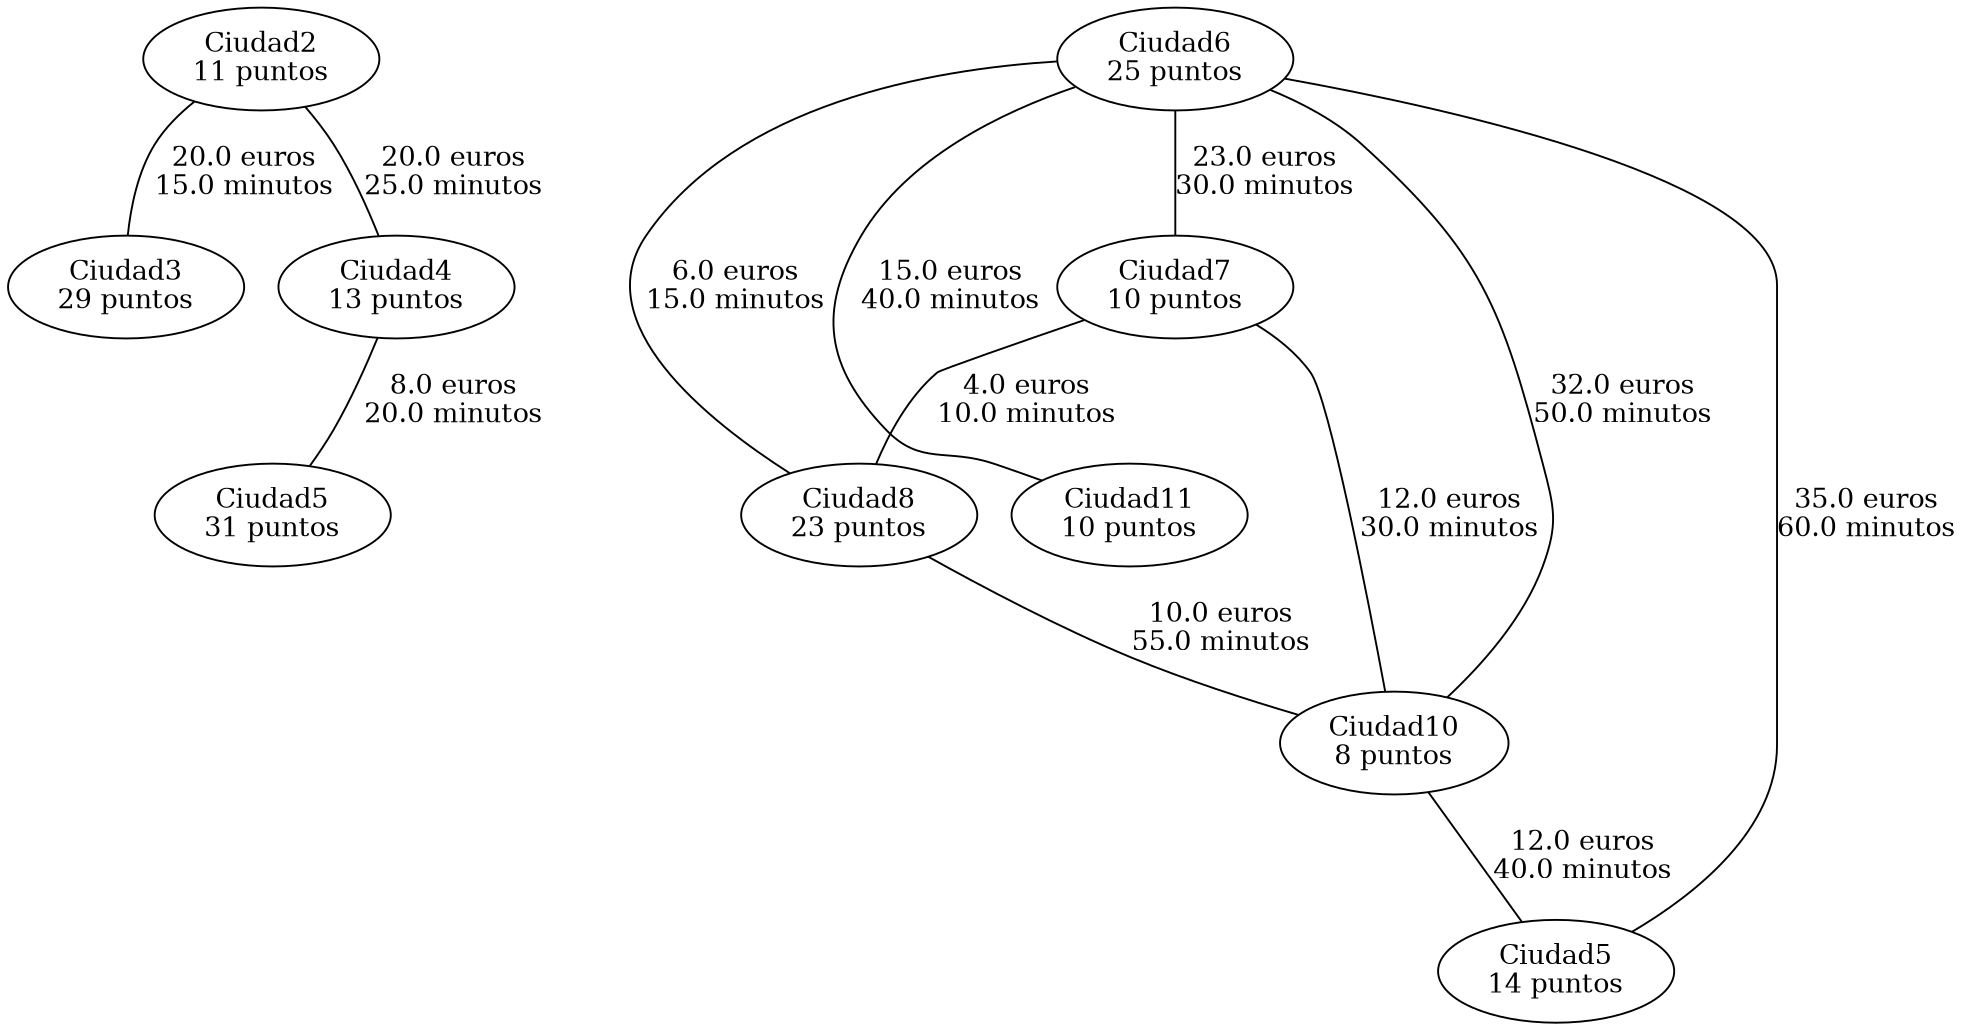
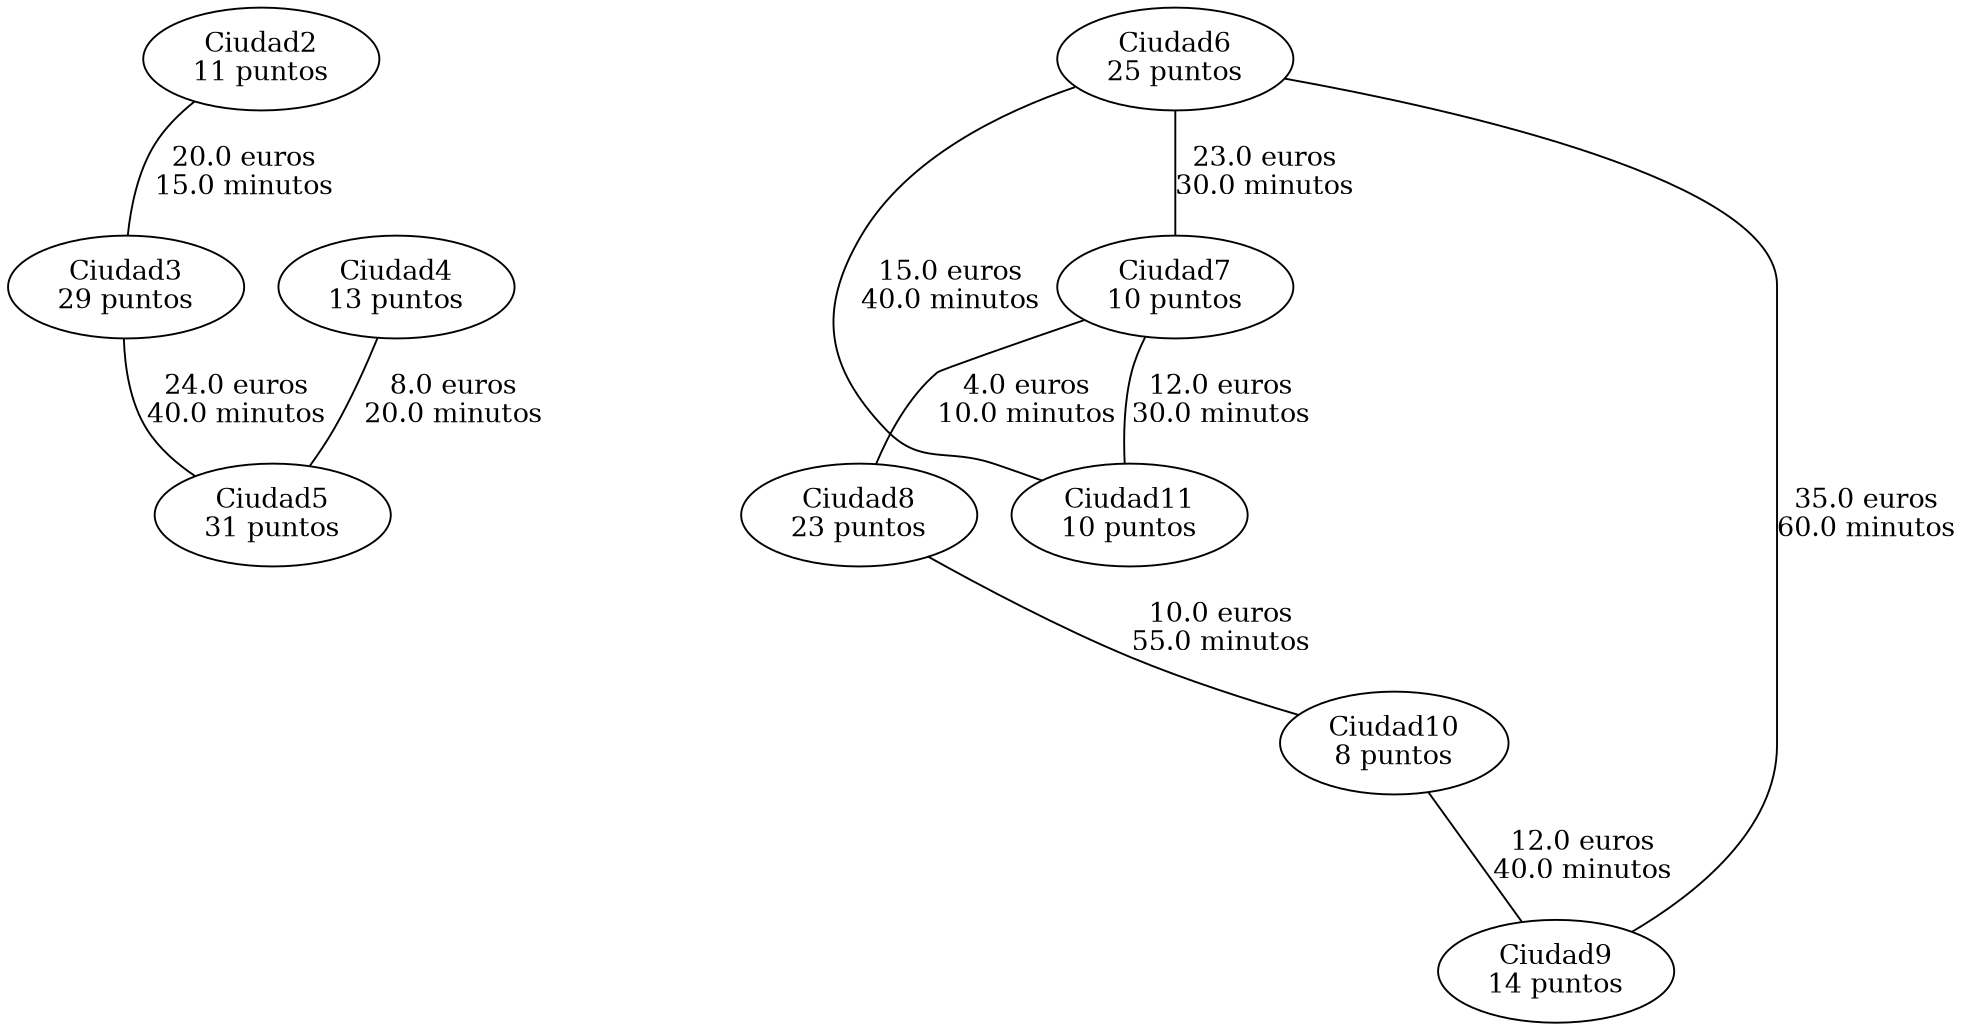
edge "Ciudad2 11 puntos" -- "Ciudad4 13 puntos": removed, label "20.0 euros 25.0 minutos"
edge "Ciudad6 25 puntos" -- "Ciudad8 23 puntos": removed, label "6.0 euros 15.0 minutos"
edge "Ciudad6 25 puntos" -- "Ciudad10 8 puntos": removed, label "32.0 euros 50.0 minutos"
edge "Ciudad3 29 puntos" -- "Ciudad5 31 puntos": added, label "24.0 euros 40.0 minutos"
edge "Ciudad7 10 puntos" -- "Ciudad10 8 puntos": now "Ciudad7 10 puntos" -- "Ciudad11 10 puntos"
node "Ciudad5 14 puntos": label "Ciudad5 14 puntos" -> "Ciudad9 14 puntos"
